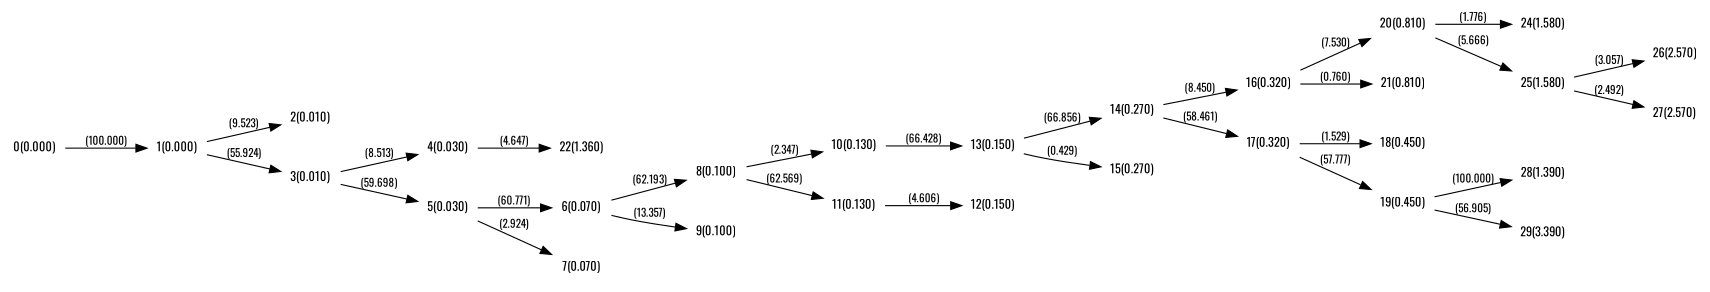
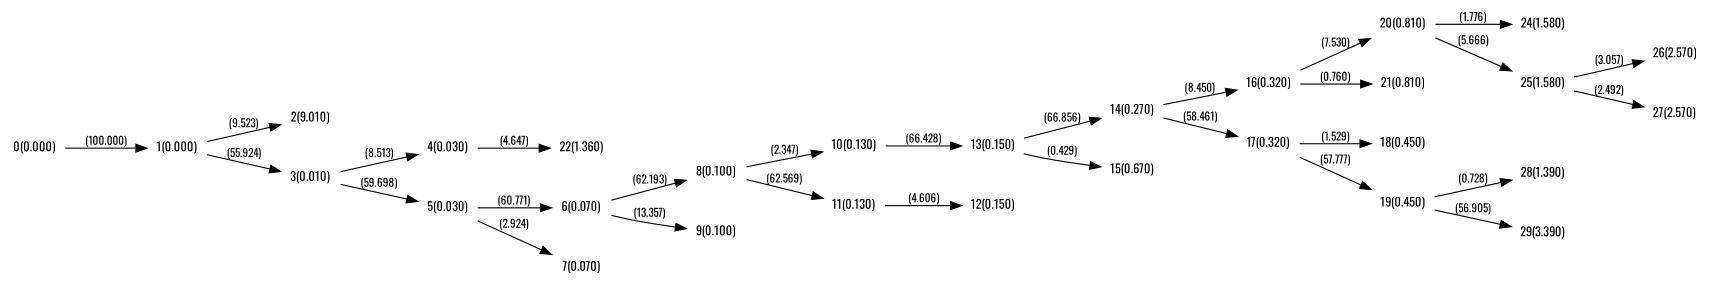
node "2(0.010)": label "2(0.010)" -> "2(9.010)"
node "15(0.270)": label "15(0.270)" -> "15(0.670)"
edge "19(0.450)" -> "28(1.390)": label "(100.000)" -> "(0.728)"
